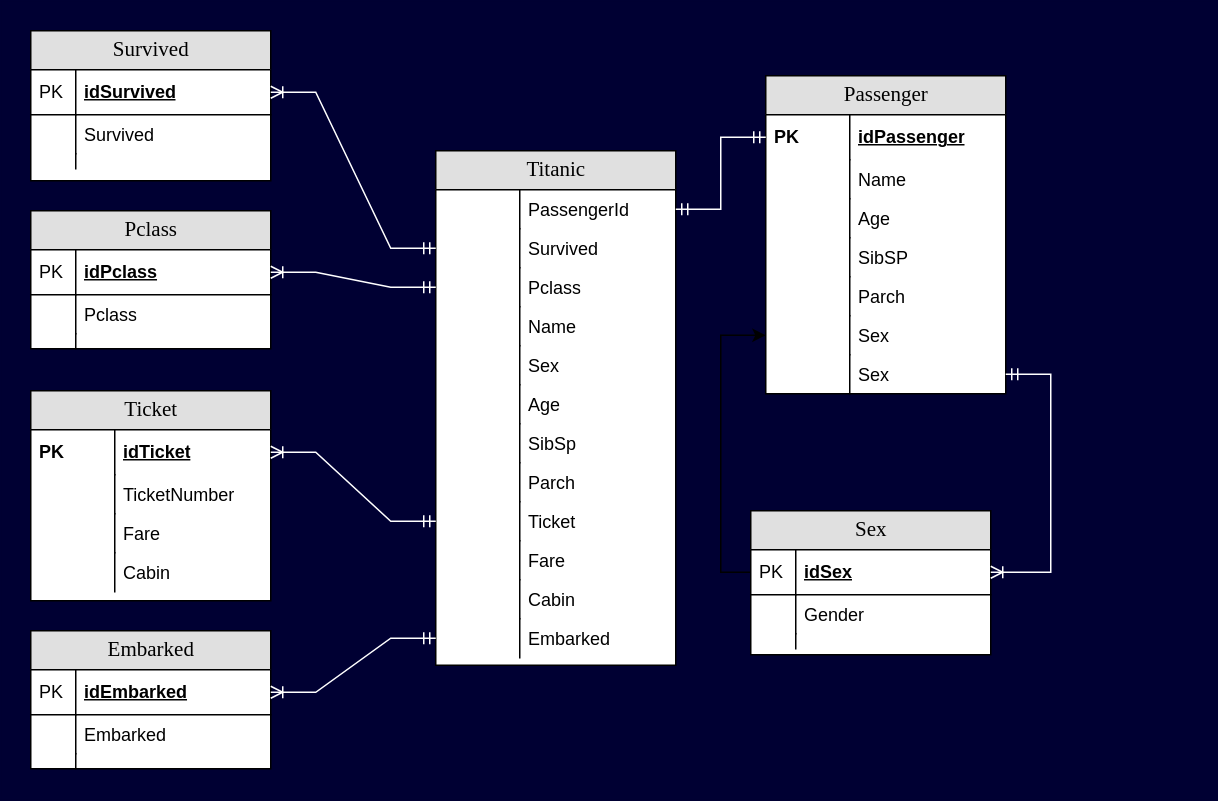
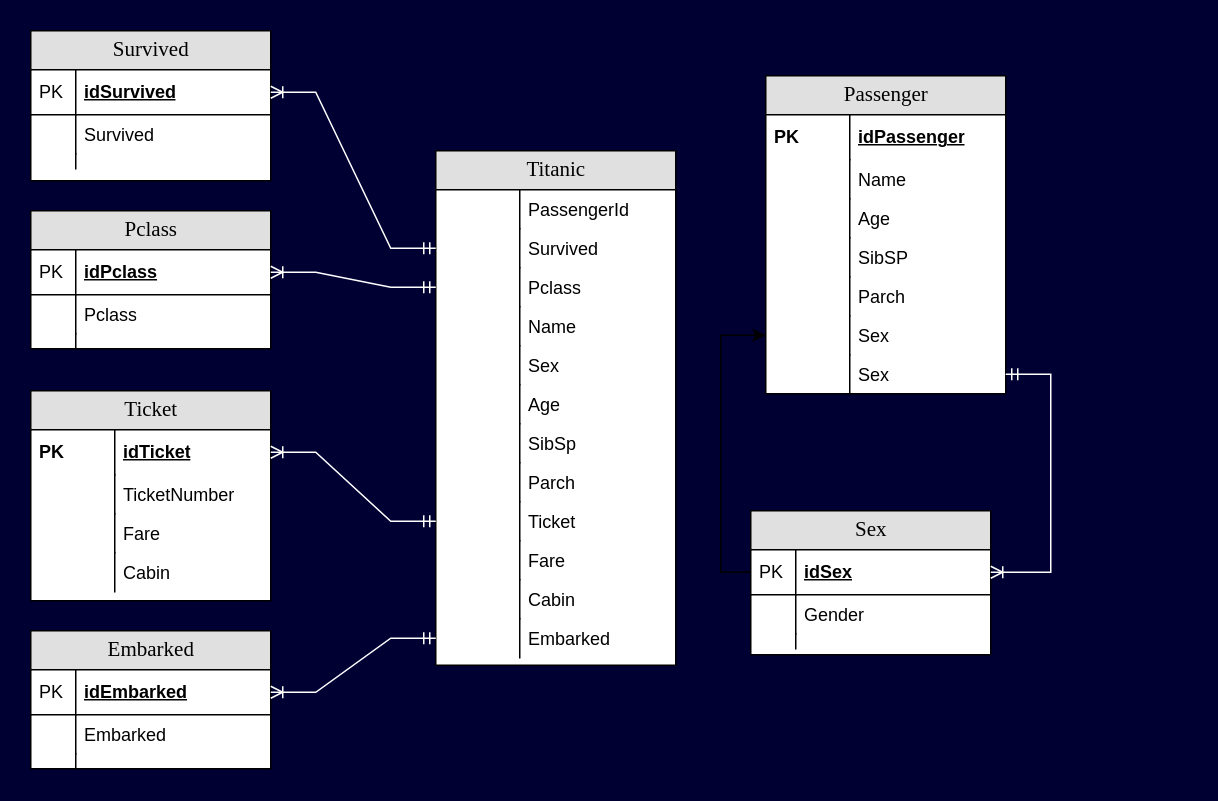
edge "idPassenger" -- "PassengerId": removed
